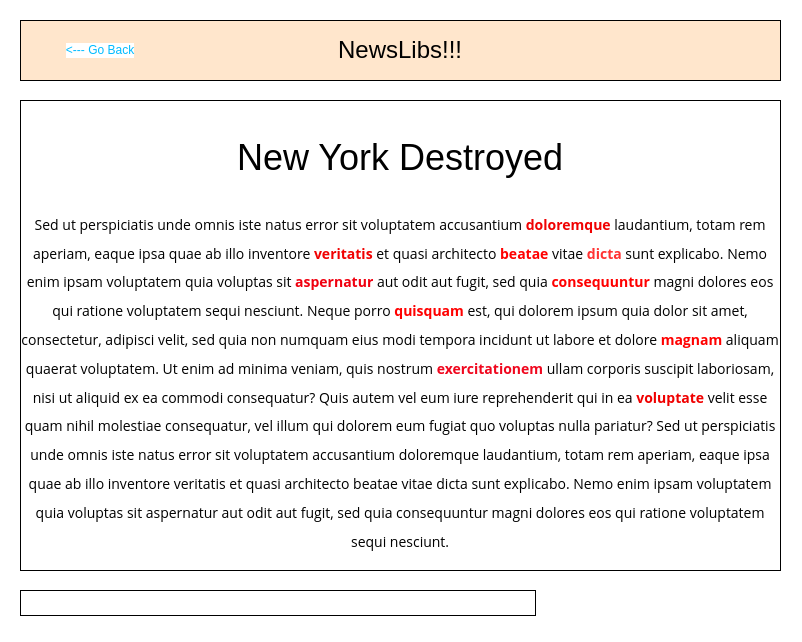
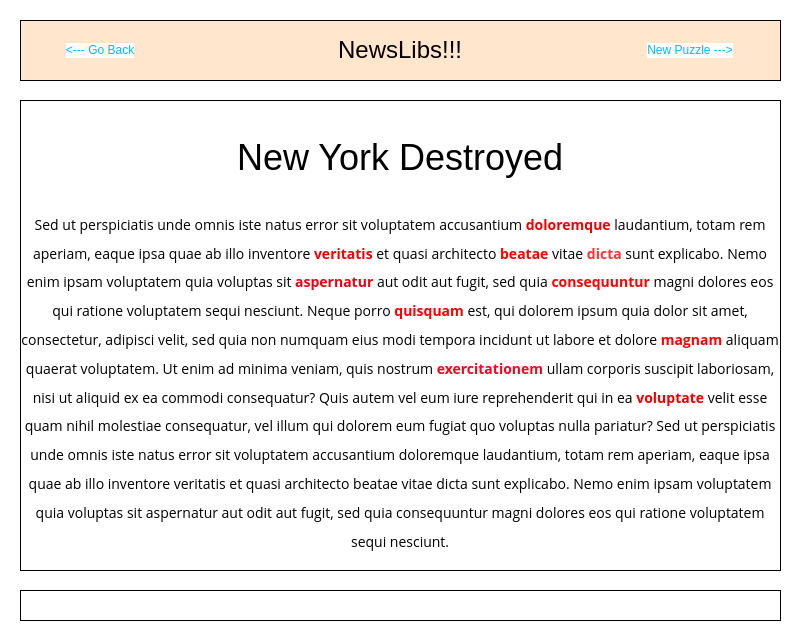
node "New Puzzle --->": added
node "Copyright 2023 Group 9": size 515x25 -> 760x30
